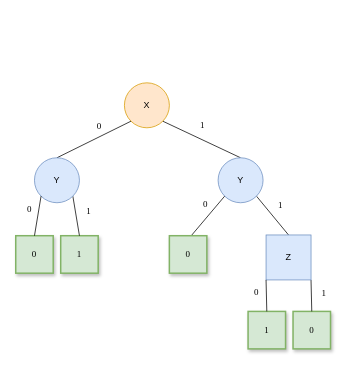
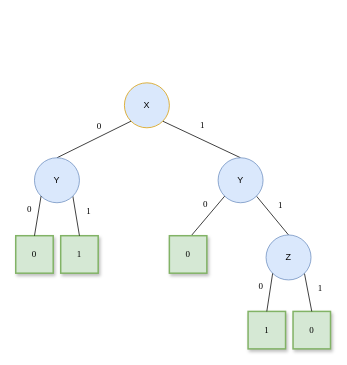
node "X": fillcolor #ffe6cc -> #dae8fc
node "Z": shape rectangle -> ellipse
